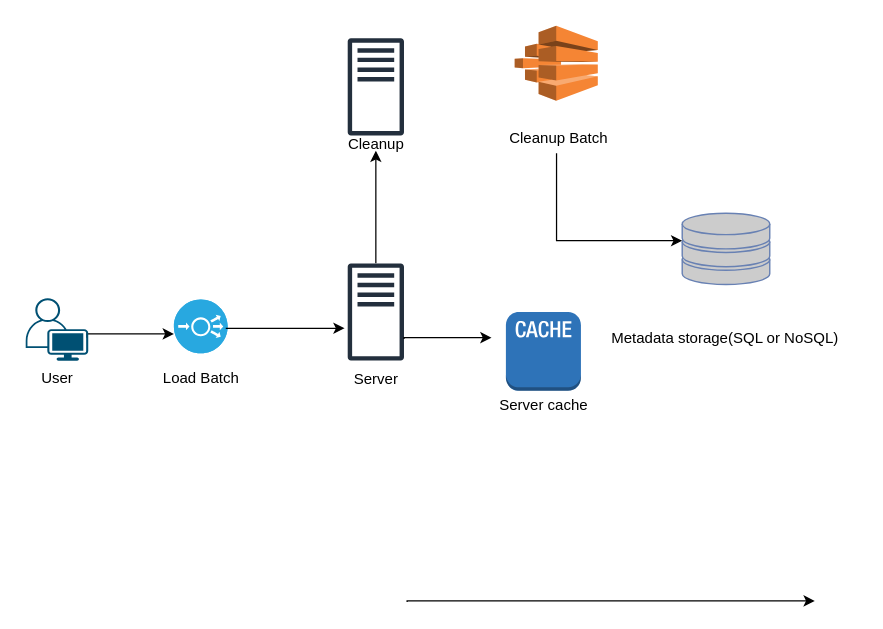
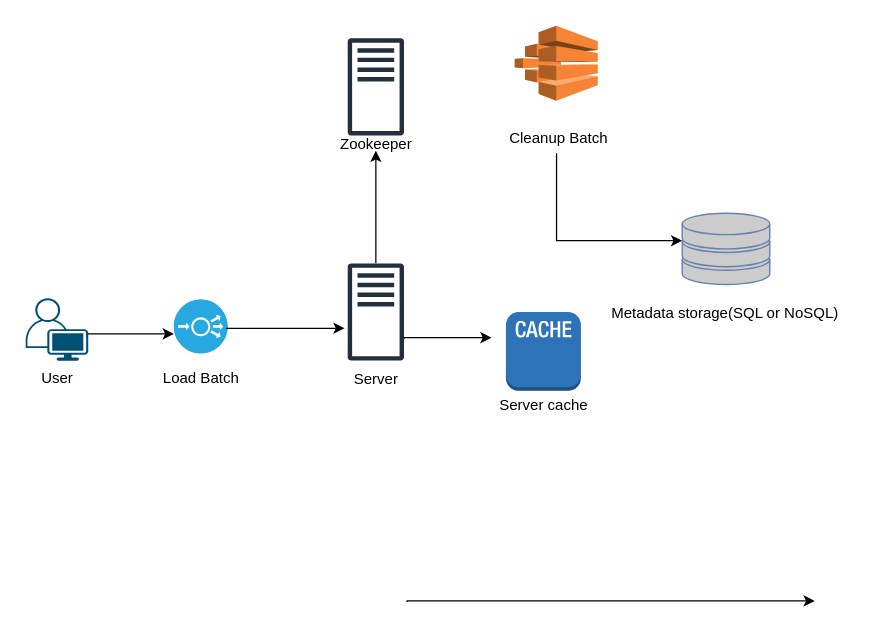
node "Cleanup": label "Cleanup" -> "Zookeeper"
node "Metadata storage(SQL or NoSQL)": moved (724, 338) -> (724, 313)
